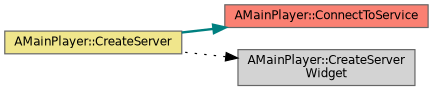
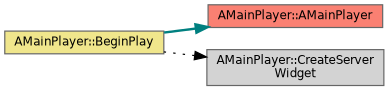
node "AMainPlayer::ConnectToService": label "AMainPlayer::ConnectToService" -> "AMainPlayer::AMainPlayer"
node "AMainPlayer::CreateServer": label "AMainPlayer::CreateServer" -> "AMainPlayer::BeginPlay"
